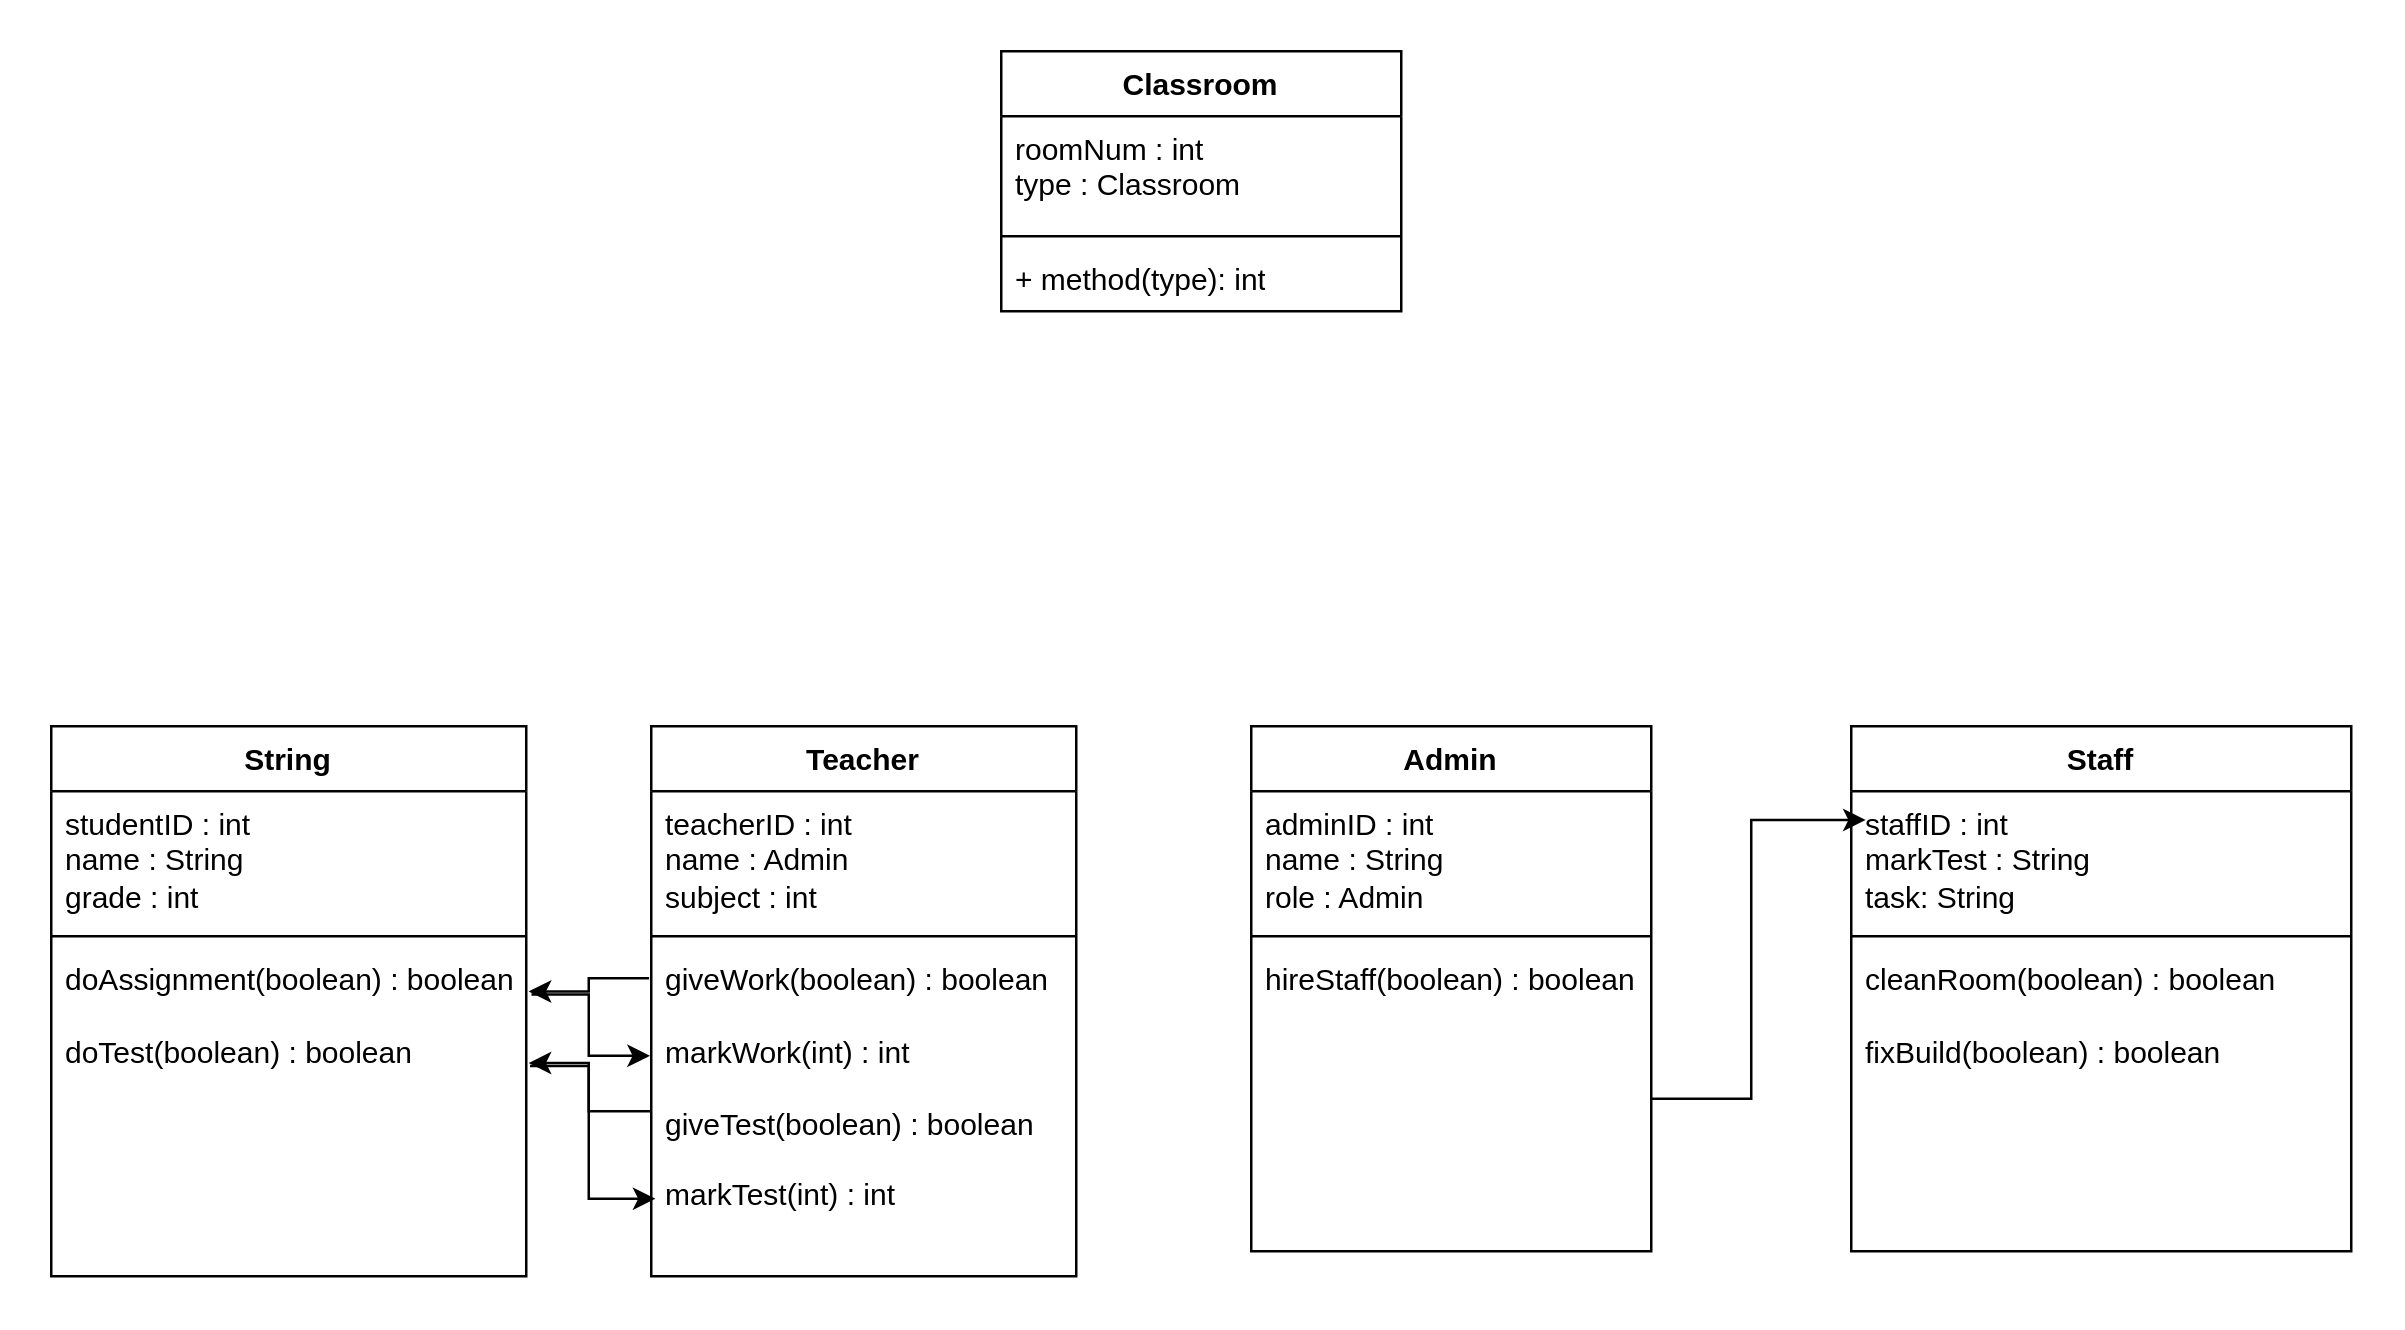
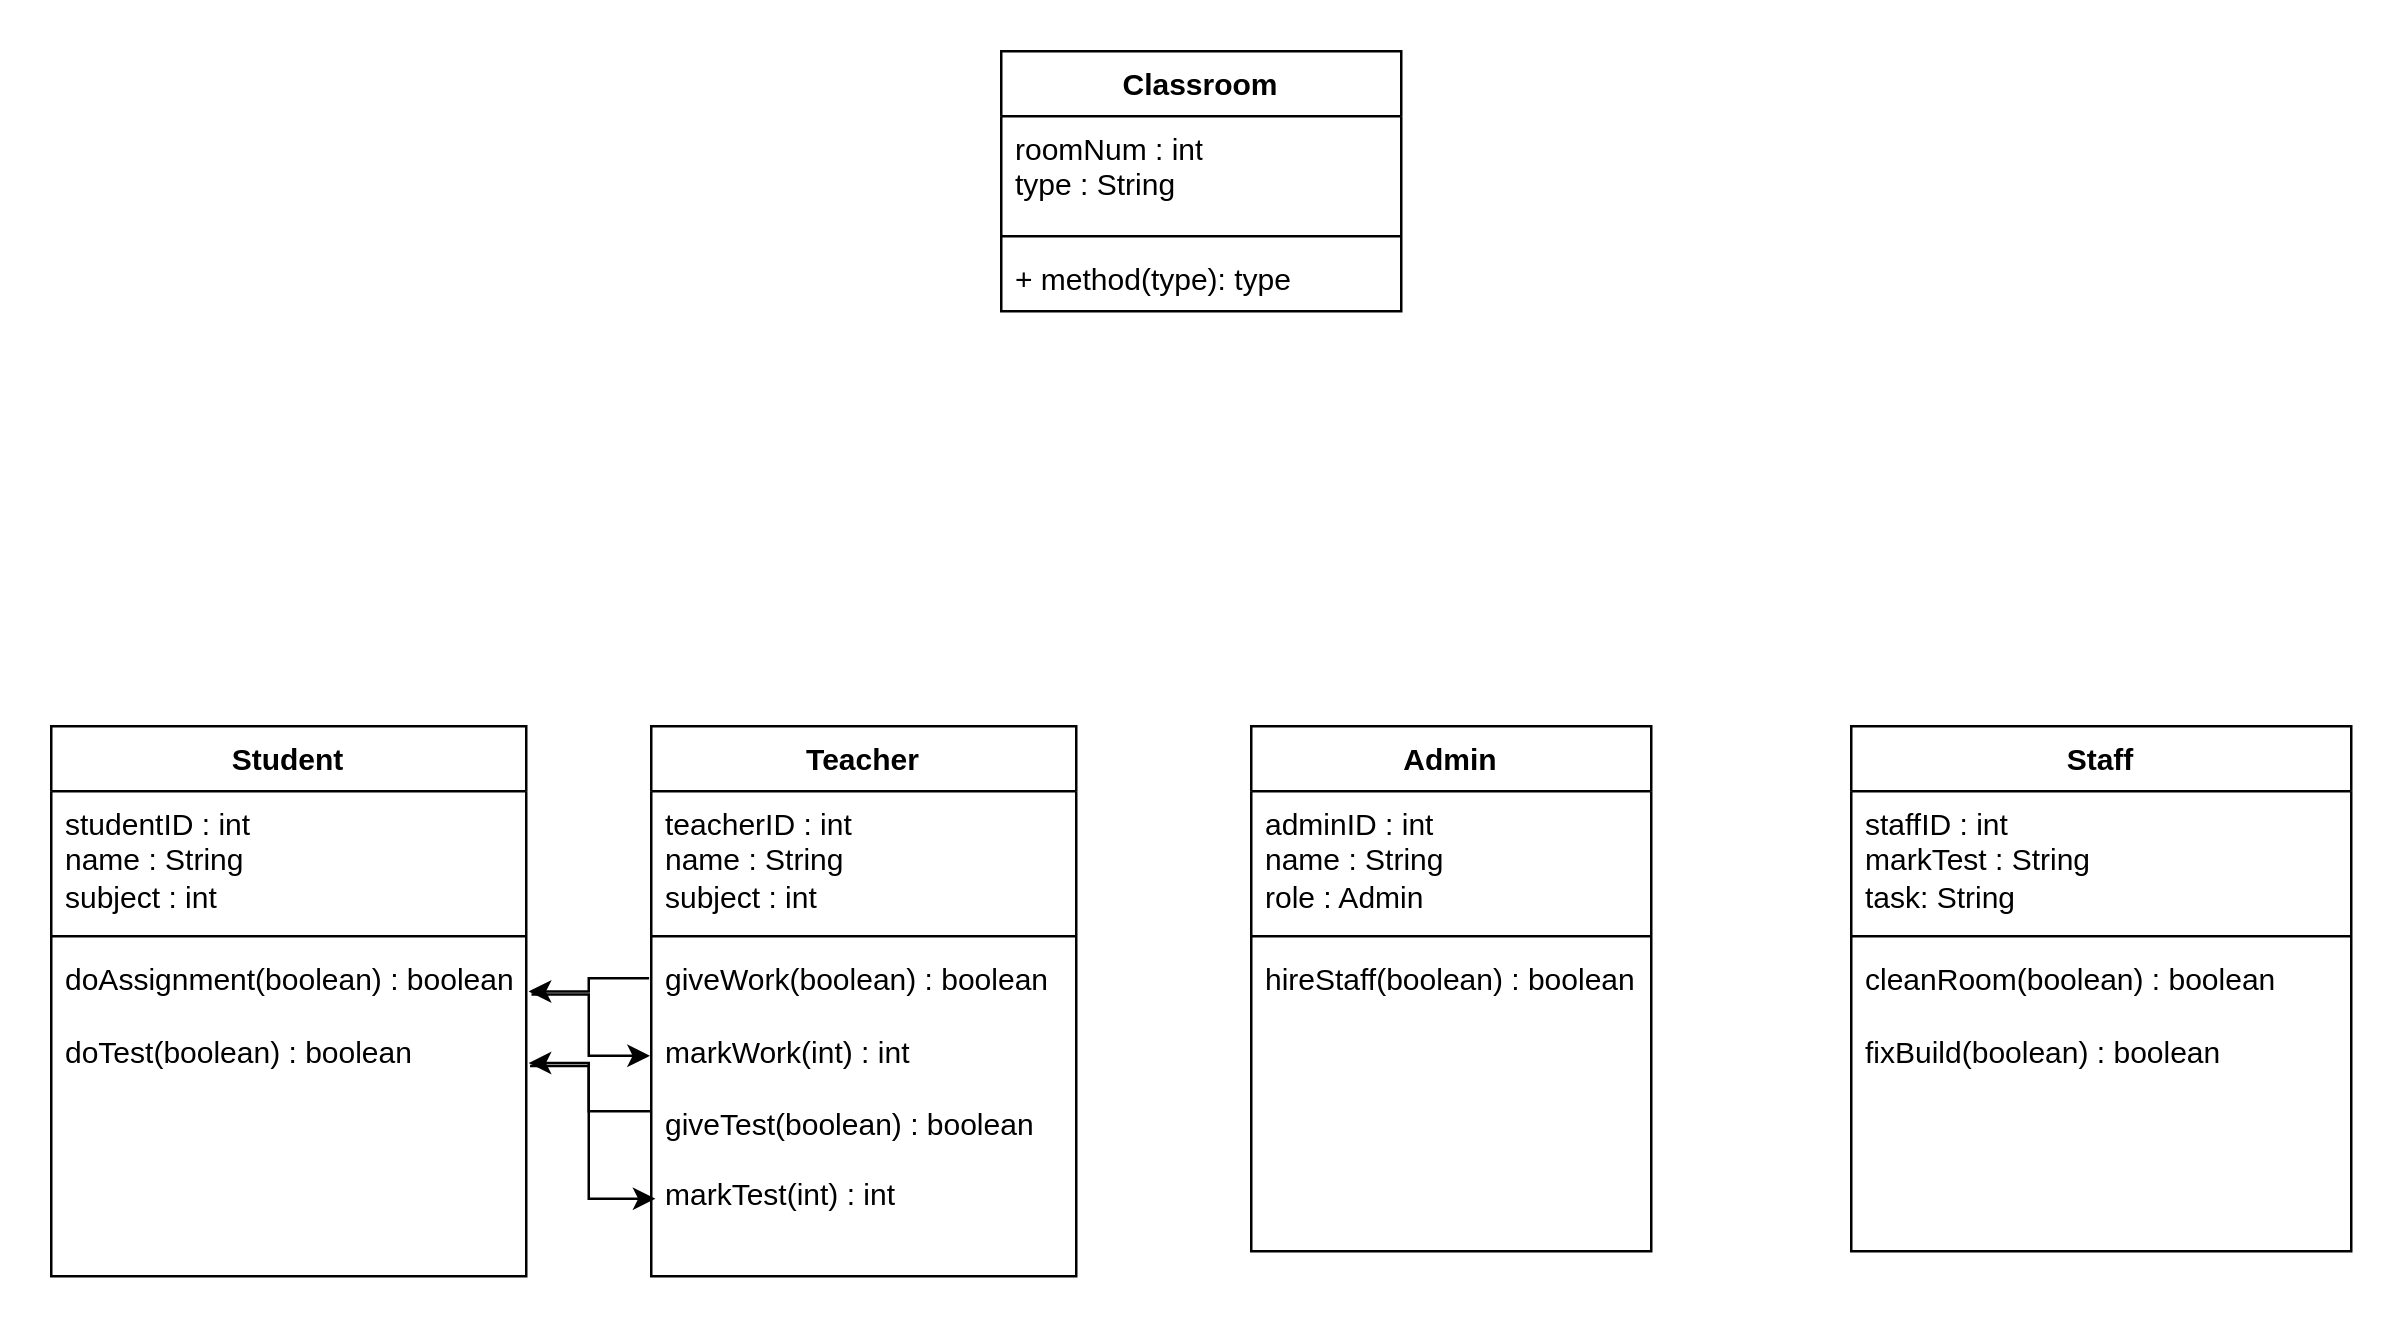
node "roomNum : int type : Classroom": label "roomNum : int type : Classroom" -> "roomNum : int type : String"
node "+ method(type): int": label "+ method(type): int" -> "+ method(type): type"
node "String": label "String" -> "Student"
node "studentID : int name : String grade : int": label "studentID : int name : String grade : int" -> "studentID : int name : String subject : int"
node "teacherID : int name : Admin subject : int": label "teacherID : int name : Admin subject : int" -> "teacherID : int name : String subject : int"
edge "hireStaff(boolean) : boolean" -> "staffID : int markTest : String task: String": removed
